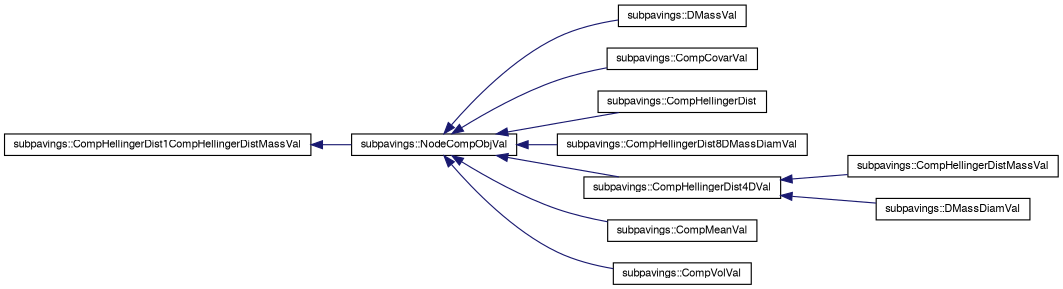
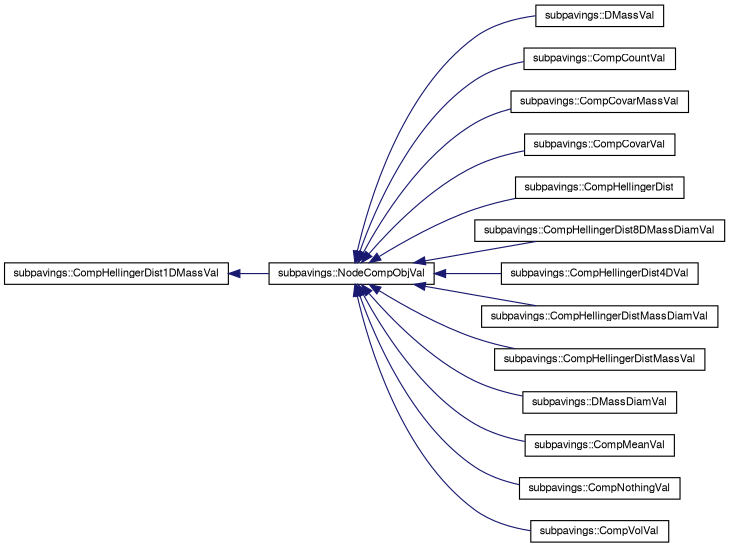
node "subpavings::CompCountVal": added
node "subpavings::CompCovarMassVal": added
node "subpavings::CompHellingerDist1CompHellingerDistMassVal": label "subpavings::CompHellingerDist1CompHellingerDistMassVal" -> "subpavings::CompHellingerDist1DMassVal"
edge "subpavings::CompHellingerDistMassVal" -> "subpavings::CompHellingerDist4DVal": now "subpavings::CompHellingerDistMassVal" -> "subpavings::NodeCompObjVal"
edge "subpavings::DMassDiamVal" -> "subpavings::CompHellingerDist4DVal": now "subpavings::DMassDiamVal" -> "subpavings::NodeCompObjVal"
node "subpavings::CompHellingerDistMassDiamVal": added
node "subpavings::CompNothingVal": added
